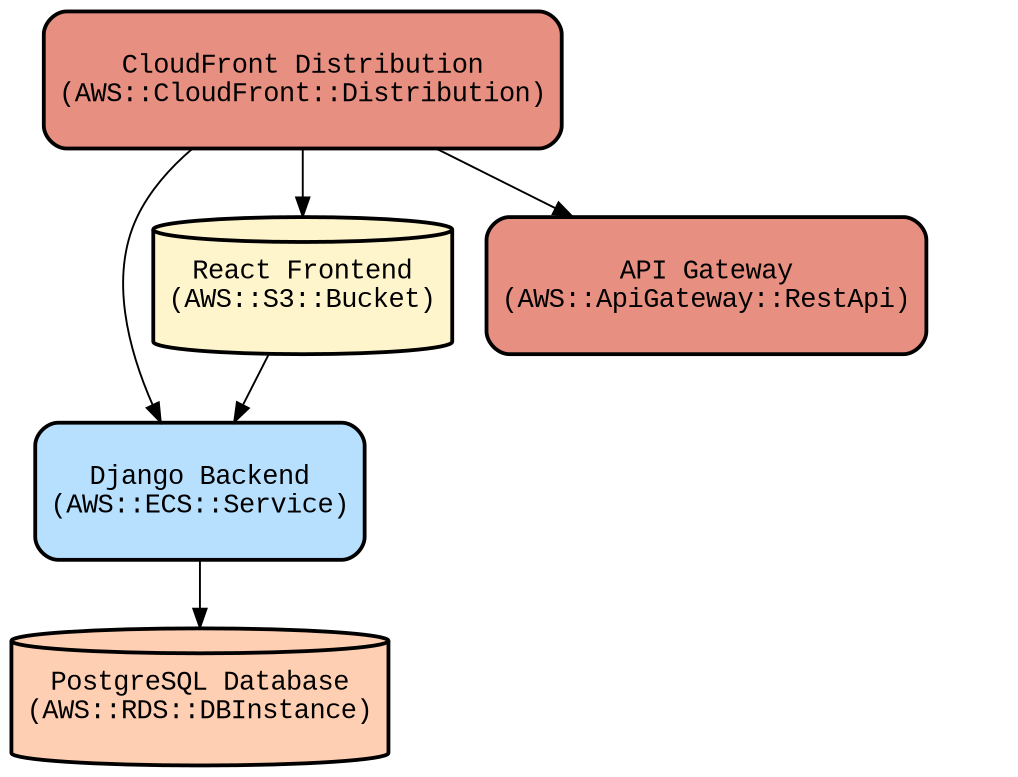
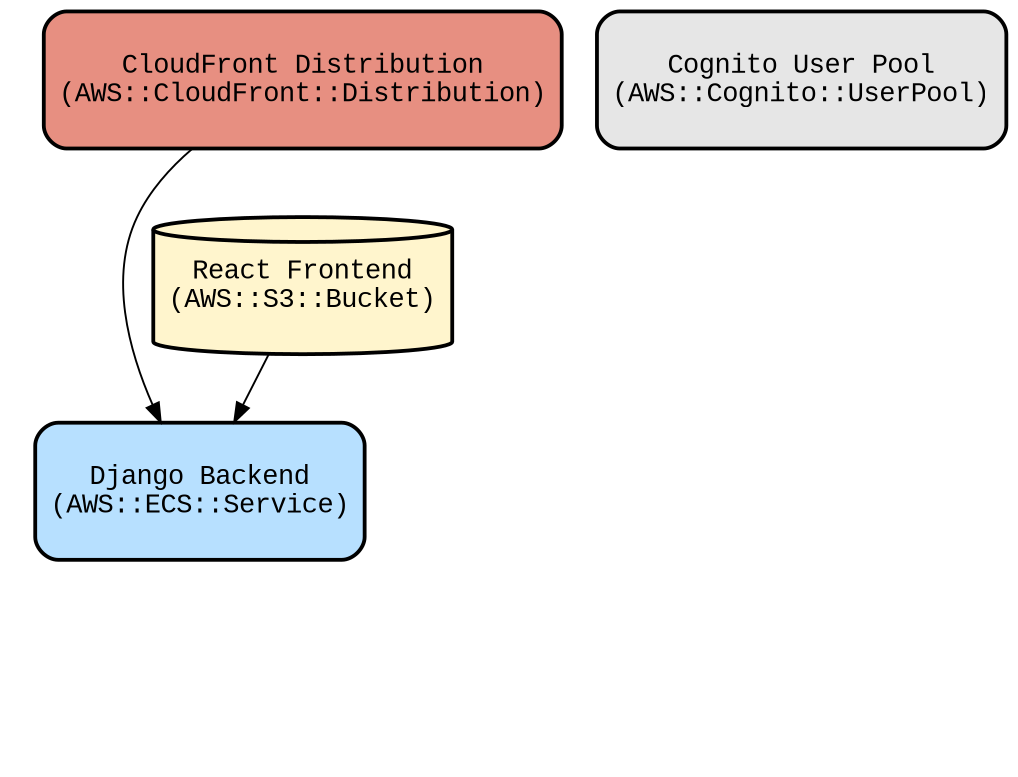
node "Cognito User Pool (AWS::Cognito::UserPool)": added
edge "CloudFront Distribution (AWS::CloudFront::Distribution)" -> "React Frontend (AWS::S3::Bucket)": removed
node "API Gateway (AWS::ApiGateway::RestApi)": removed
node "PostgreSQL Database (AWS::RDS::DBInstance)": removed
